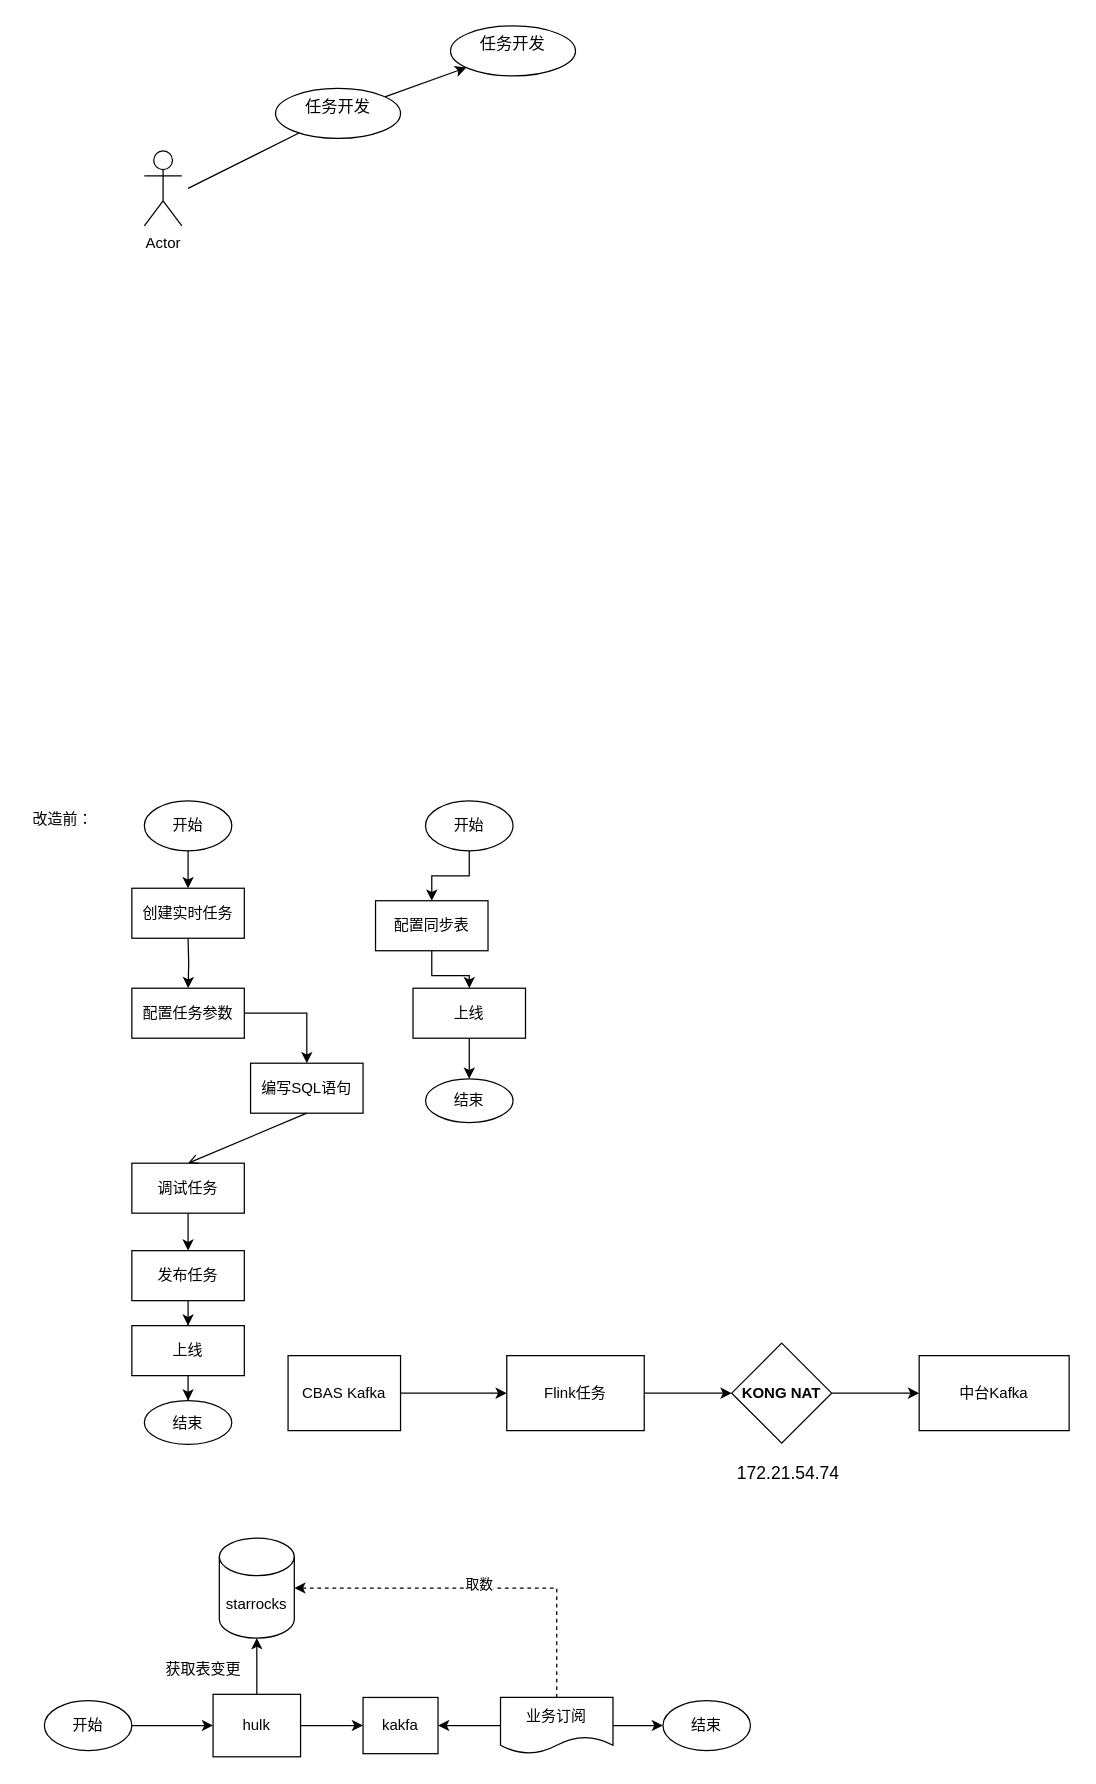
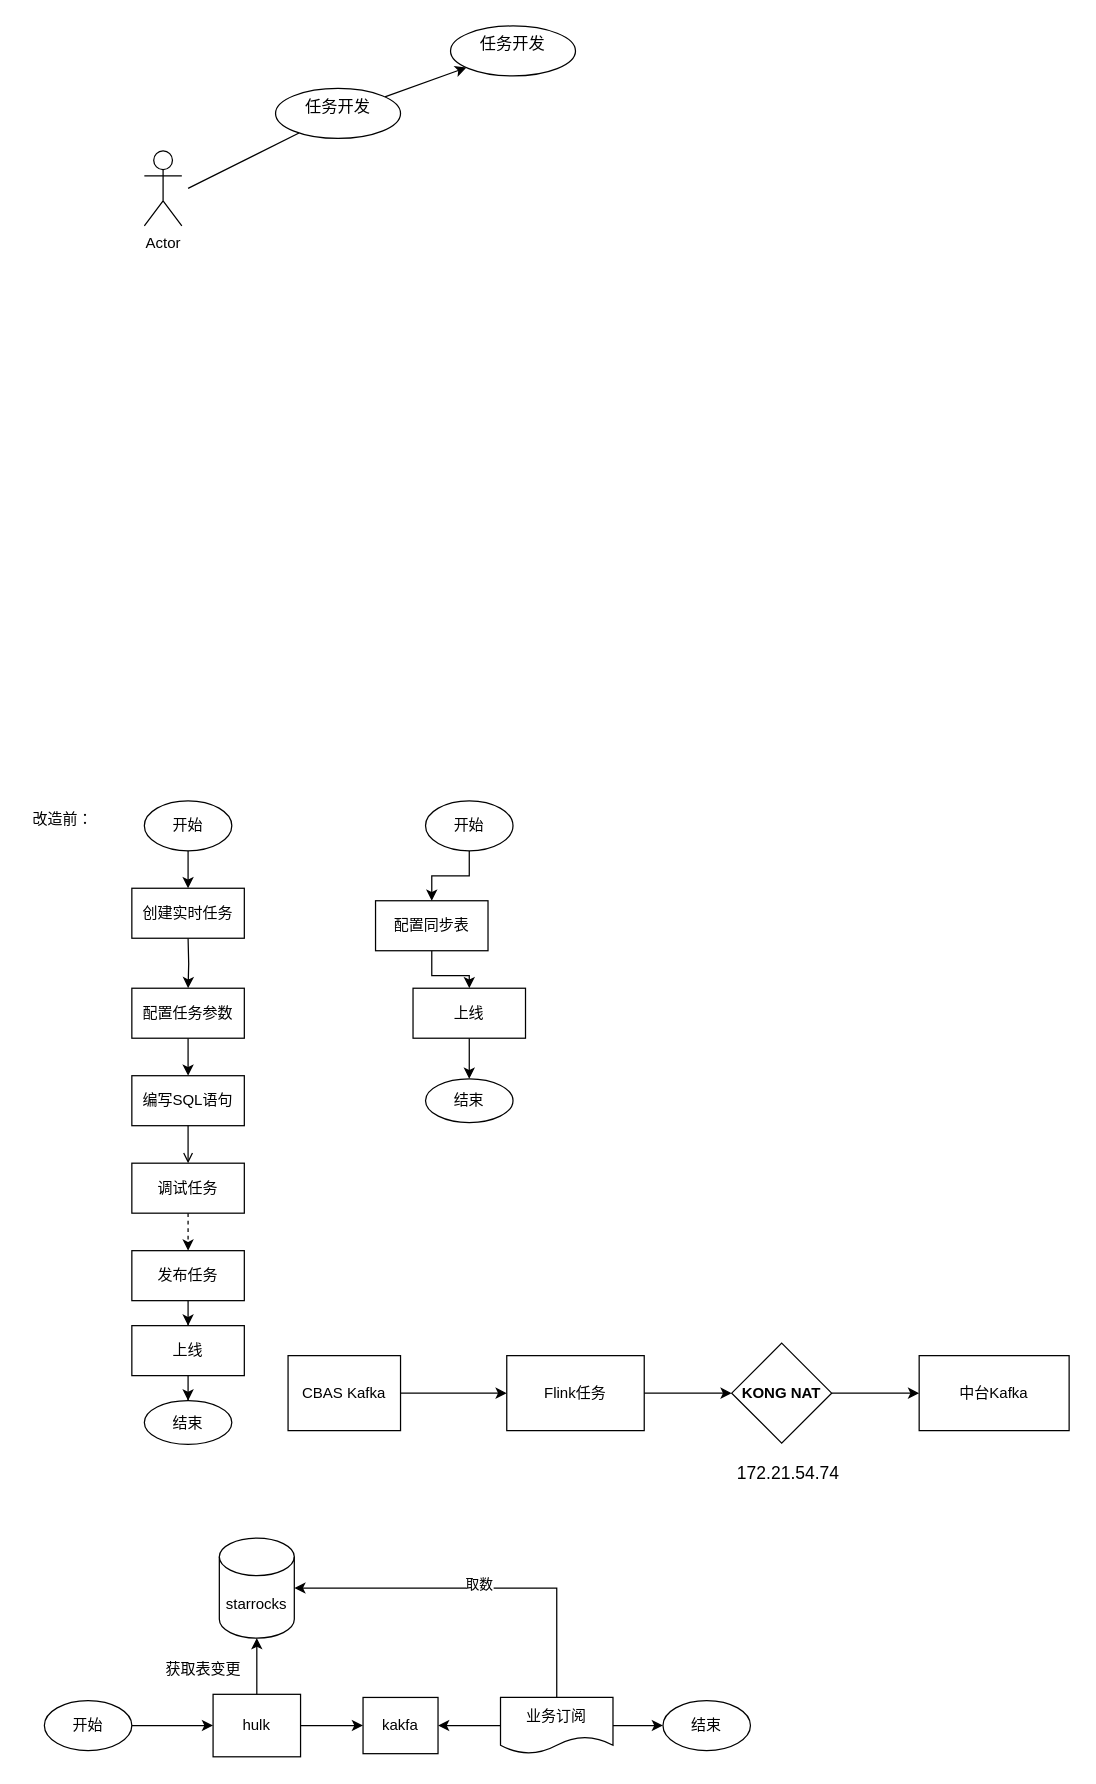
node "编写SQL语句": moved (307, 1088) -> (188, 1101)
edge "调试任务" -> "发布任务": style solid -> dashed
edge "业务订阅" -> "starrocks": style dashed -> solid
